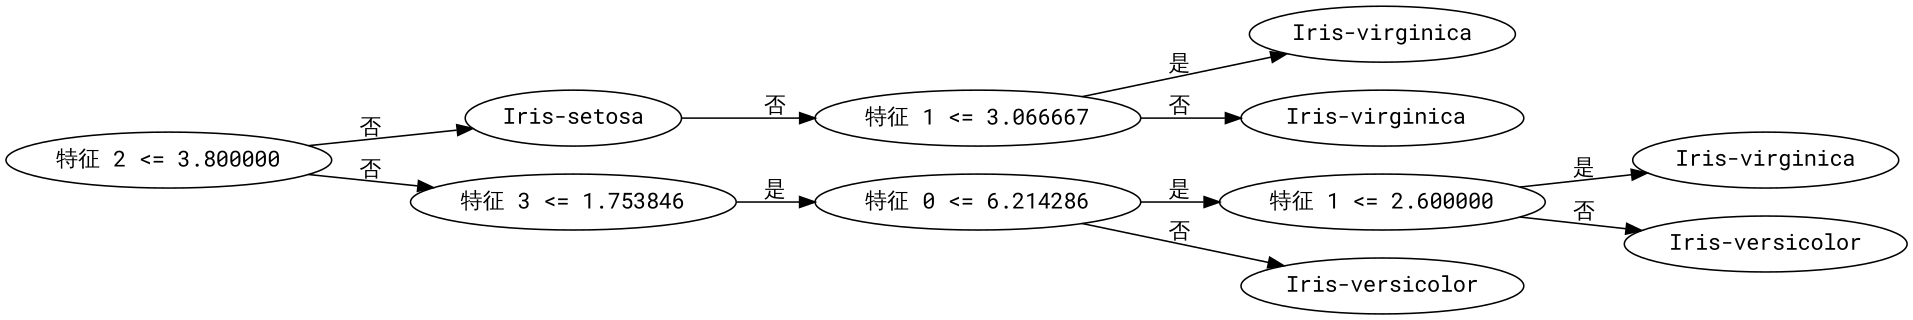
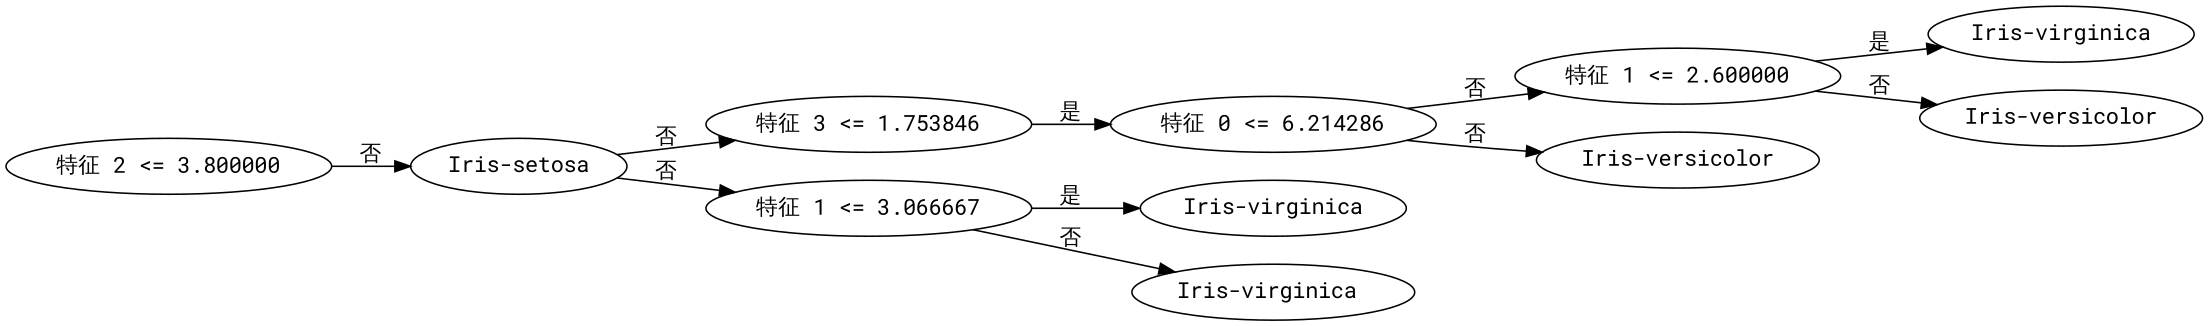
edge "特征 2 <= 3.800000" -> "特征 3 <= 1.753846": now "Iris-setosa" -> "特征 3 <= 1.753846"
edge "特征 0 <= 6.214286" -> "特征 1 <= 2.600000": label "是" -> "否"
